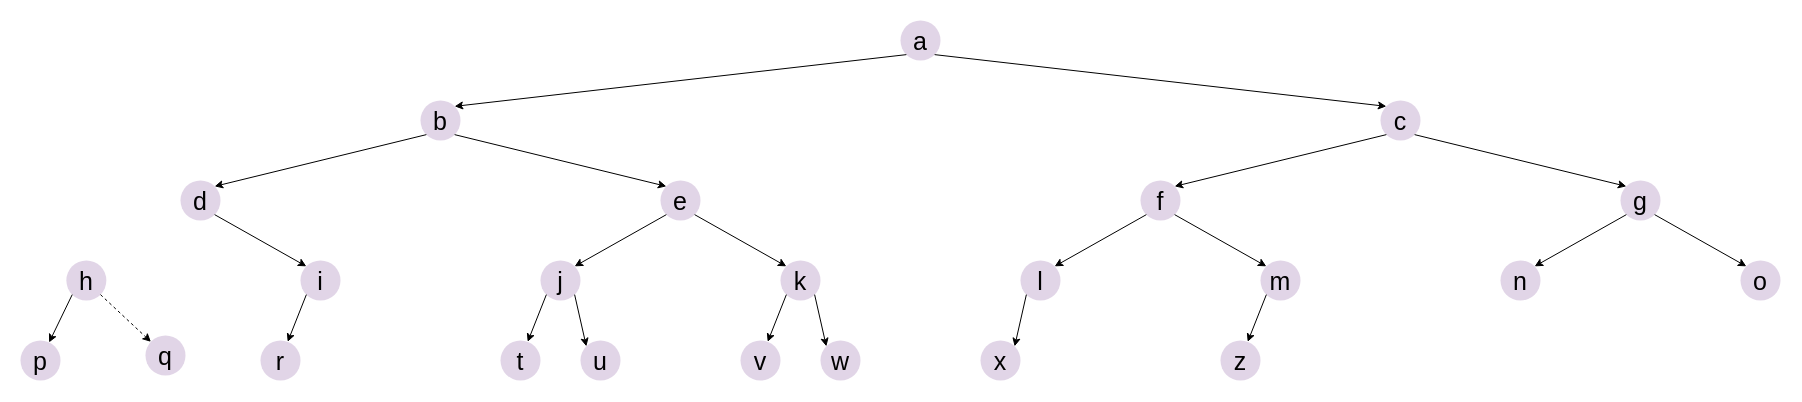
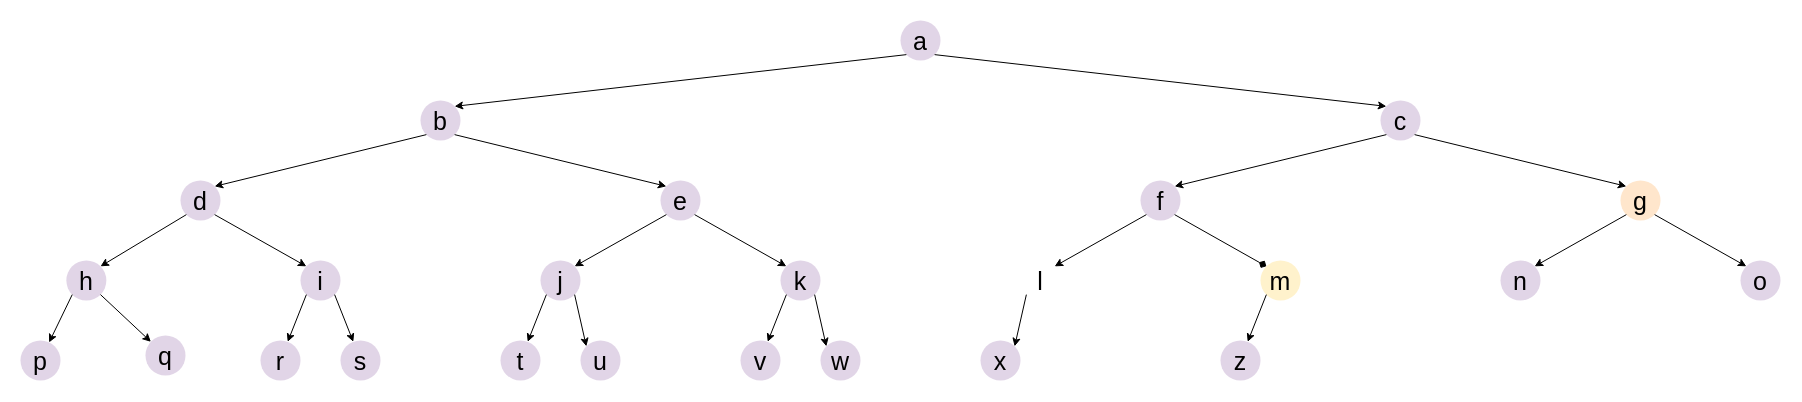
node "g": fillcolor #e1d5e7 -> #ffe6cc
edge "d" -> "h": added
edge "f" -> "m": arrowhead classic -> diamond
node "l": fillcolor #e1d5e7 -> #ffffff
node "m": fillcolor #e1d5e7 -> #fff2cc
edge "h" -> "q": style dashed -> solid
edge "i" -> "s": added
node "s": added
